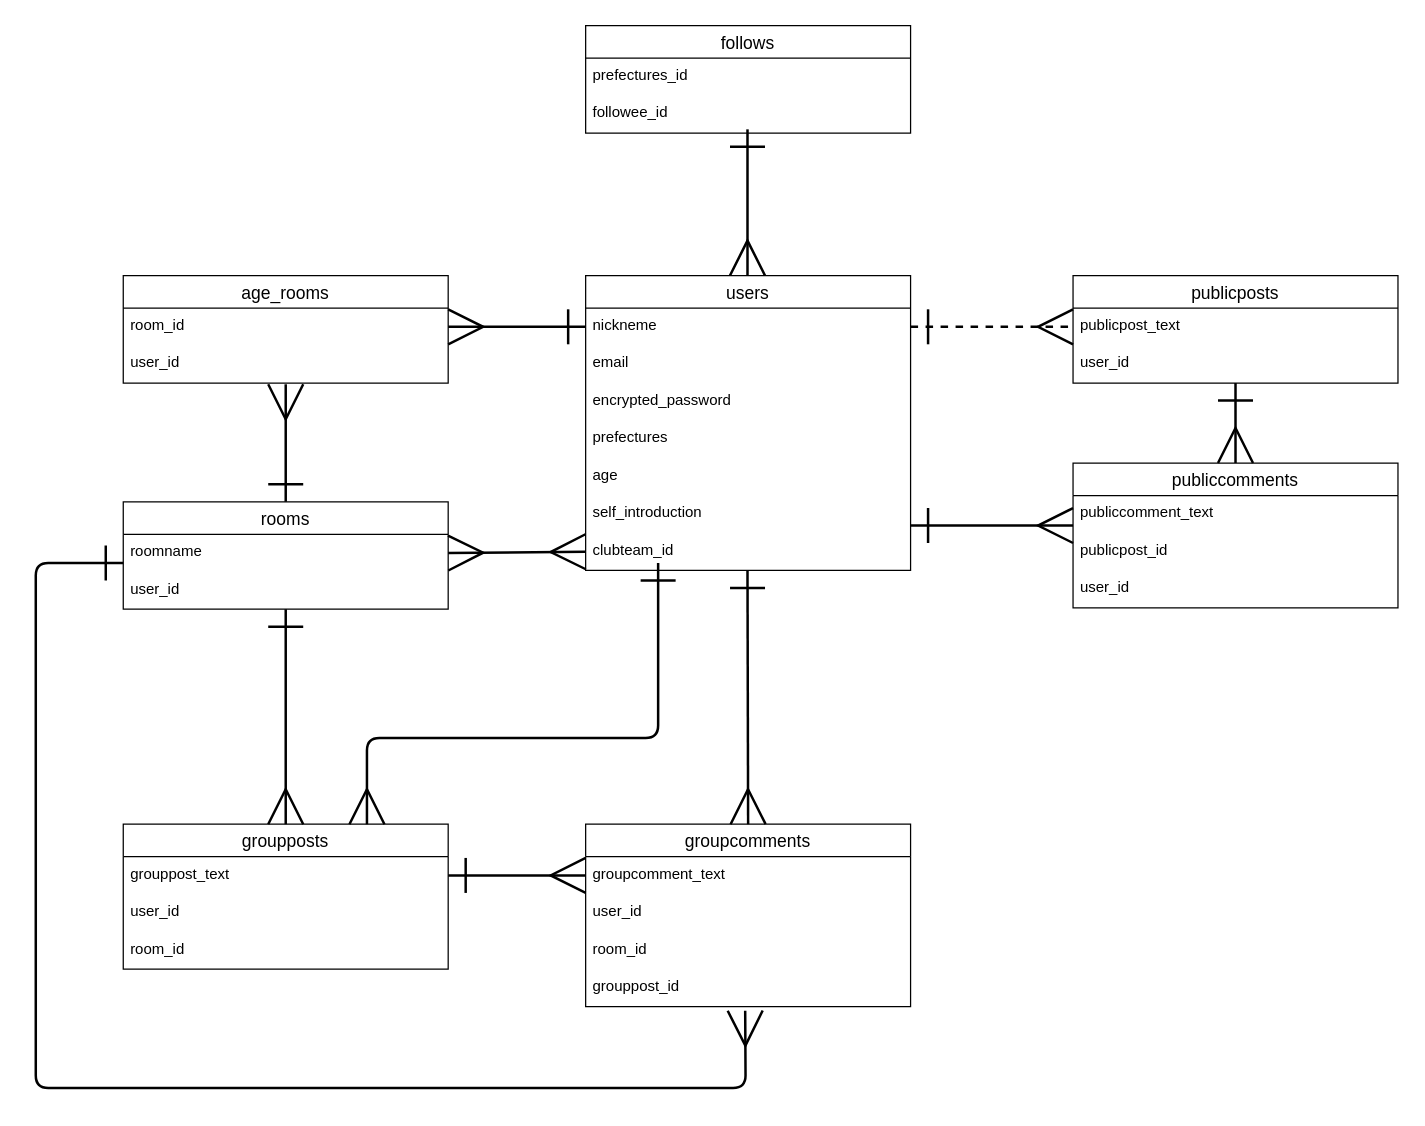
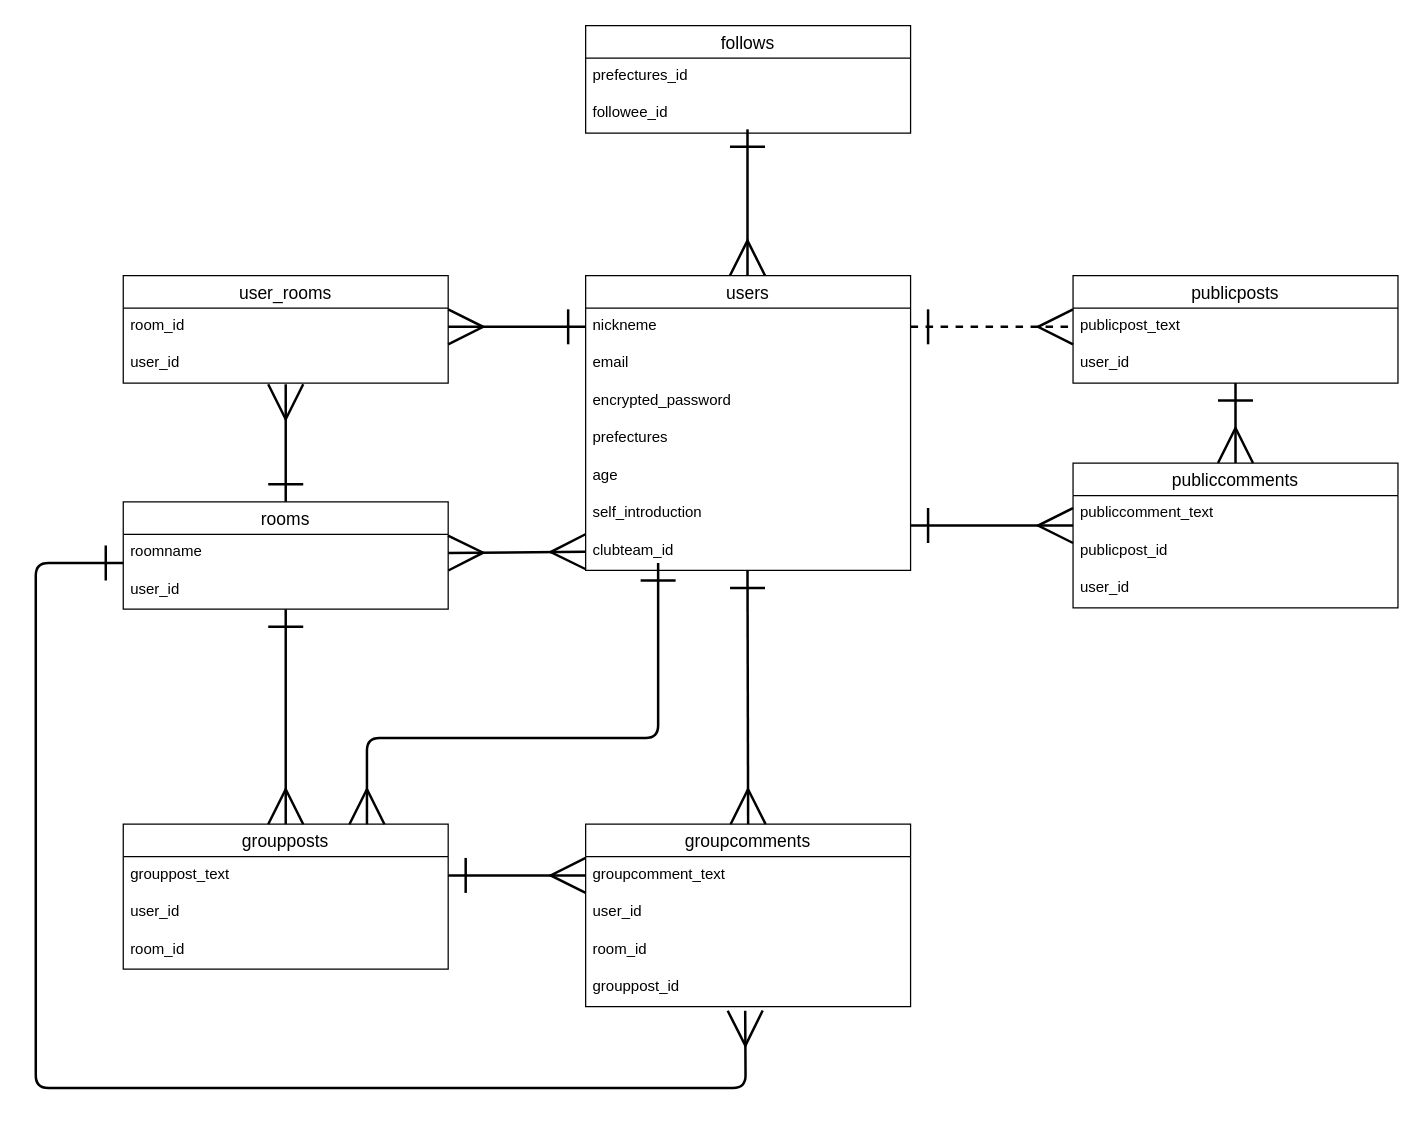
node "age_rooms": label "age_rooms" -> "user_rooms"
